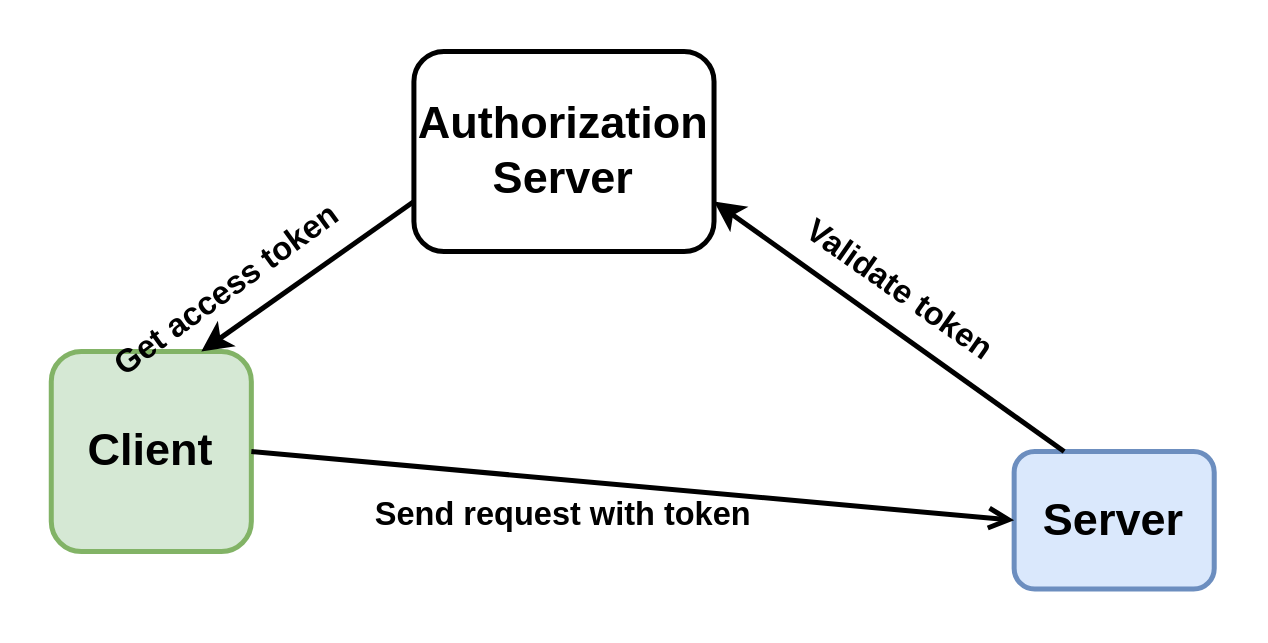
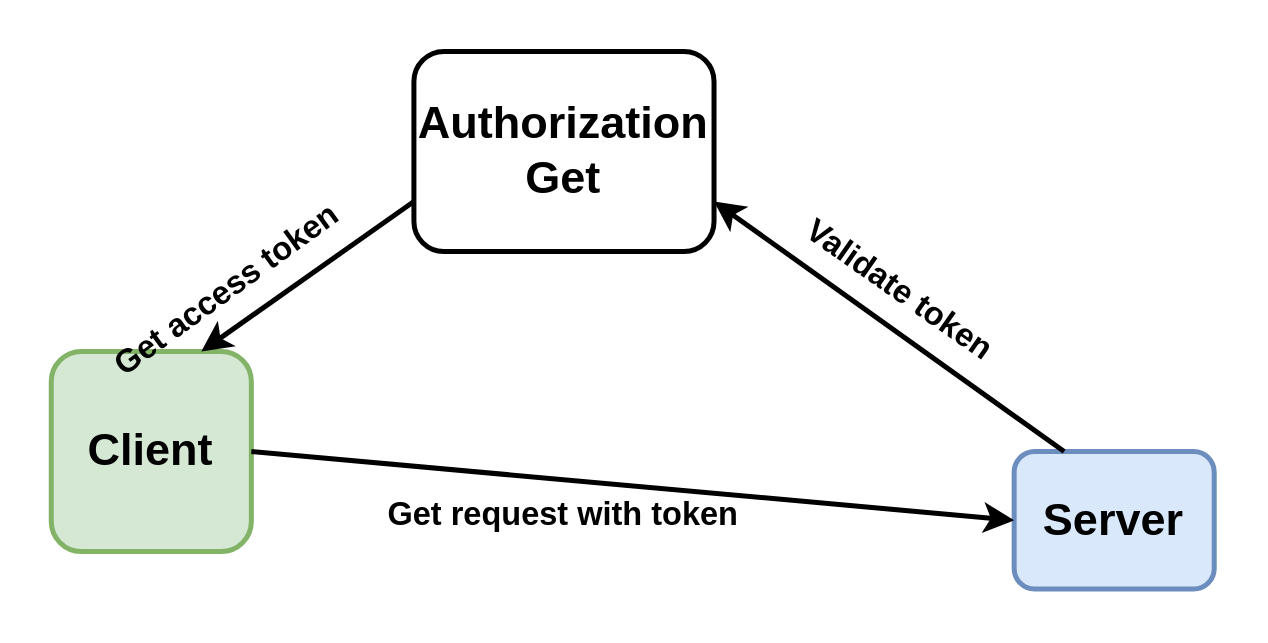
node "Authorization Server": label "Authorization Server" -> "Authorization Get"
node "Send request with token": label "Send request with token" -> "Get request with token"
edge "Client" -> "Server": arrowhead open -> classic
